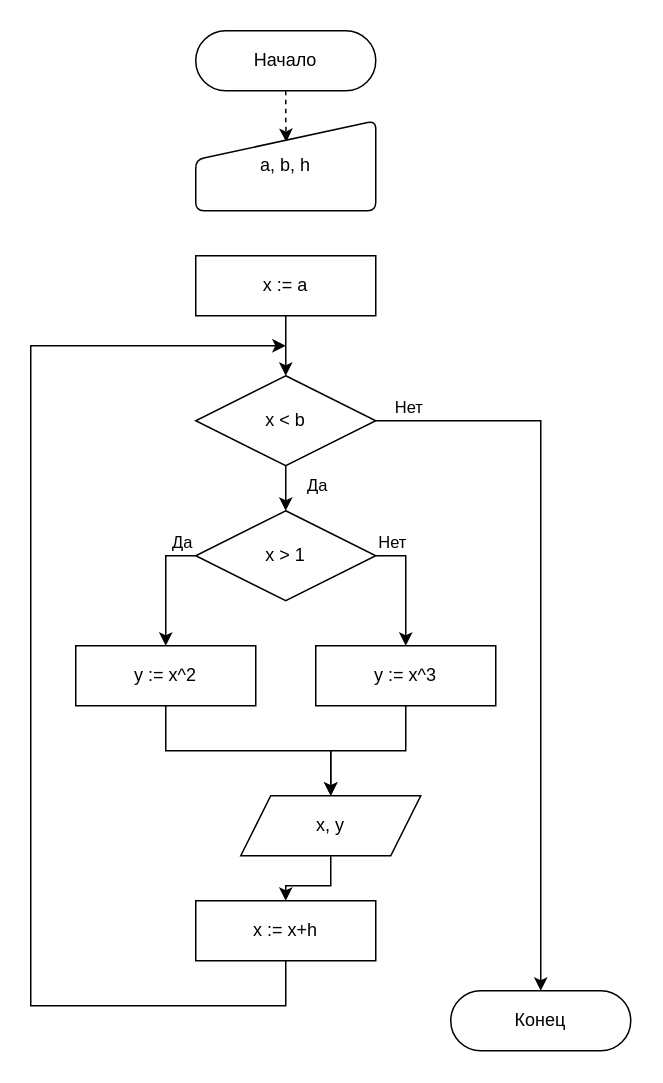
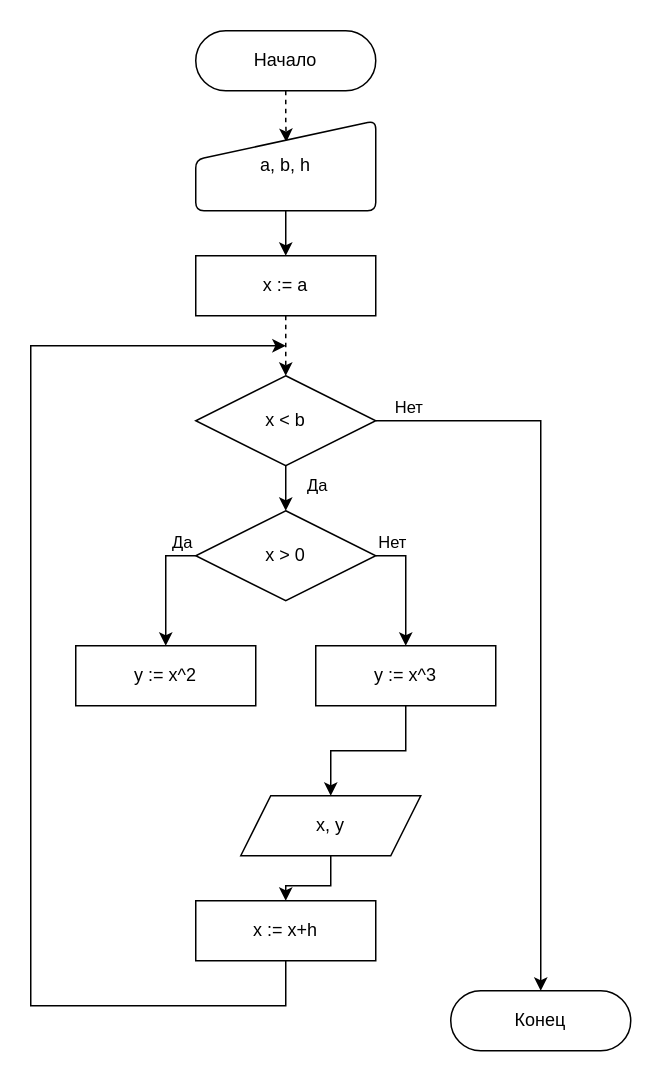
edge "a, b, h" -> "x := a": added
edge "x := a" -> "x < b": style solid -> dashed
node "x > 1": label "x > 1" -> "x > 0"
edge "y := x^2" -> "x, y": removed
